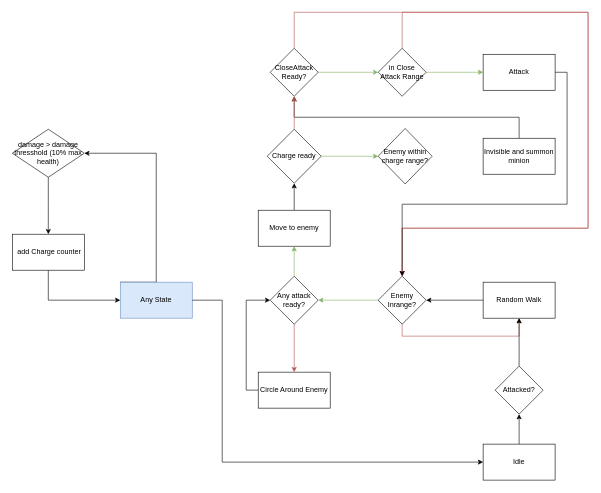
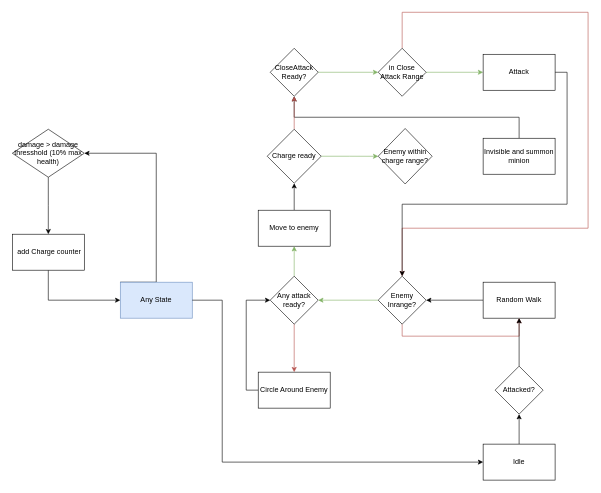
edge "CloseAttack Ready?" -> "Enemy Inrange?": removed
